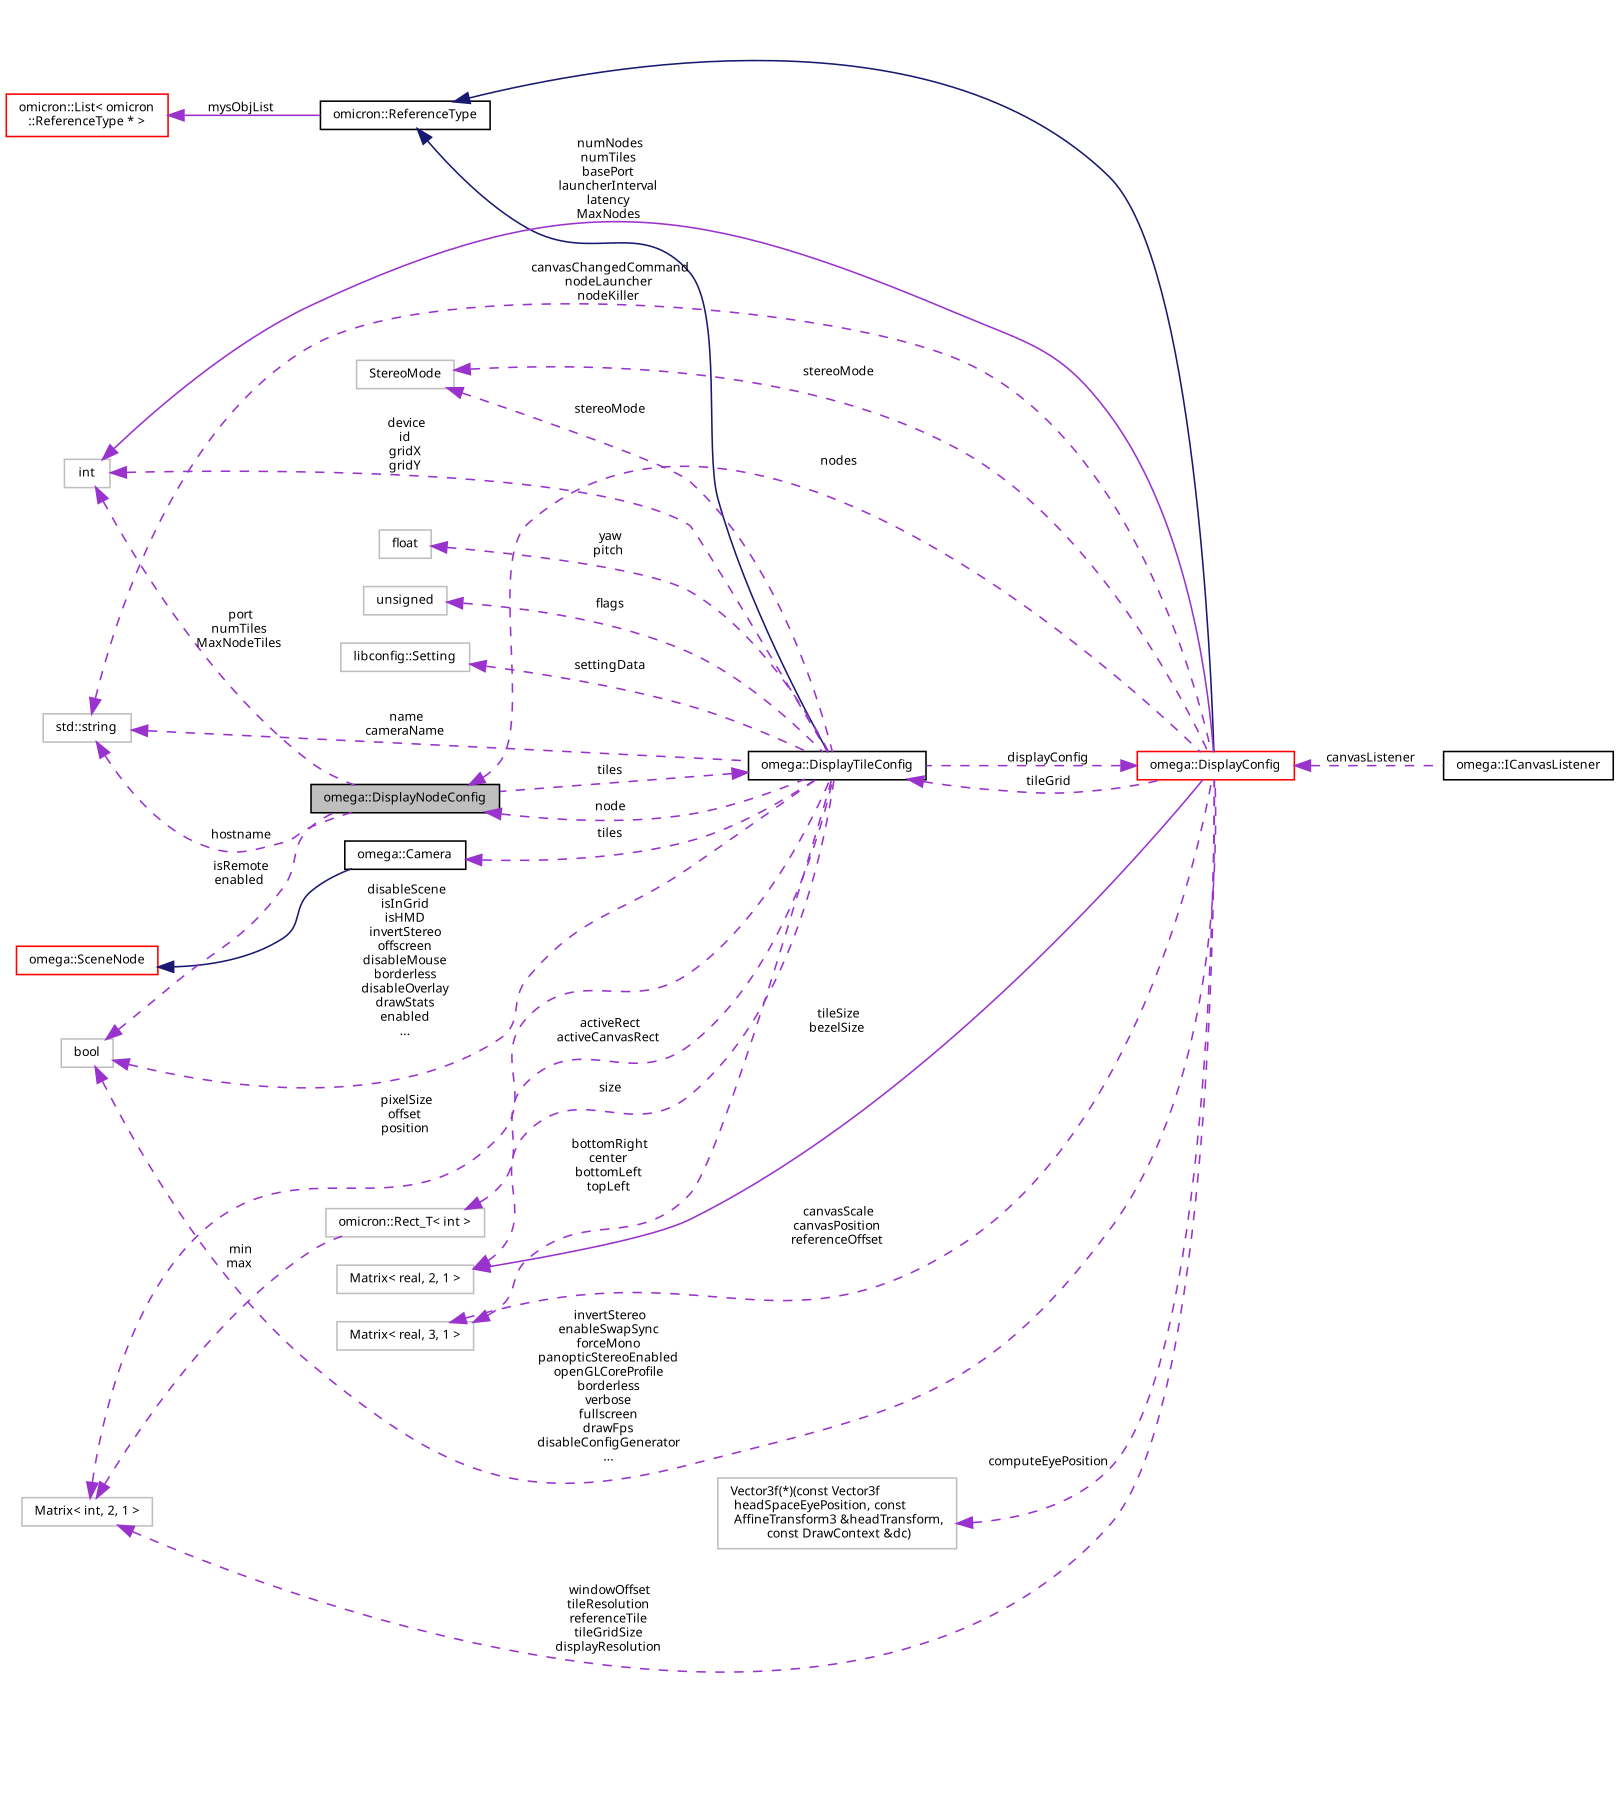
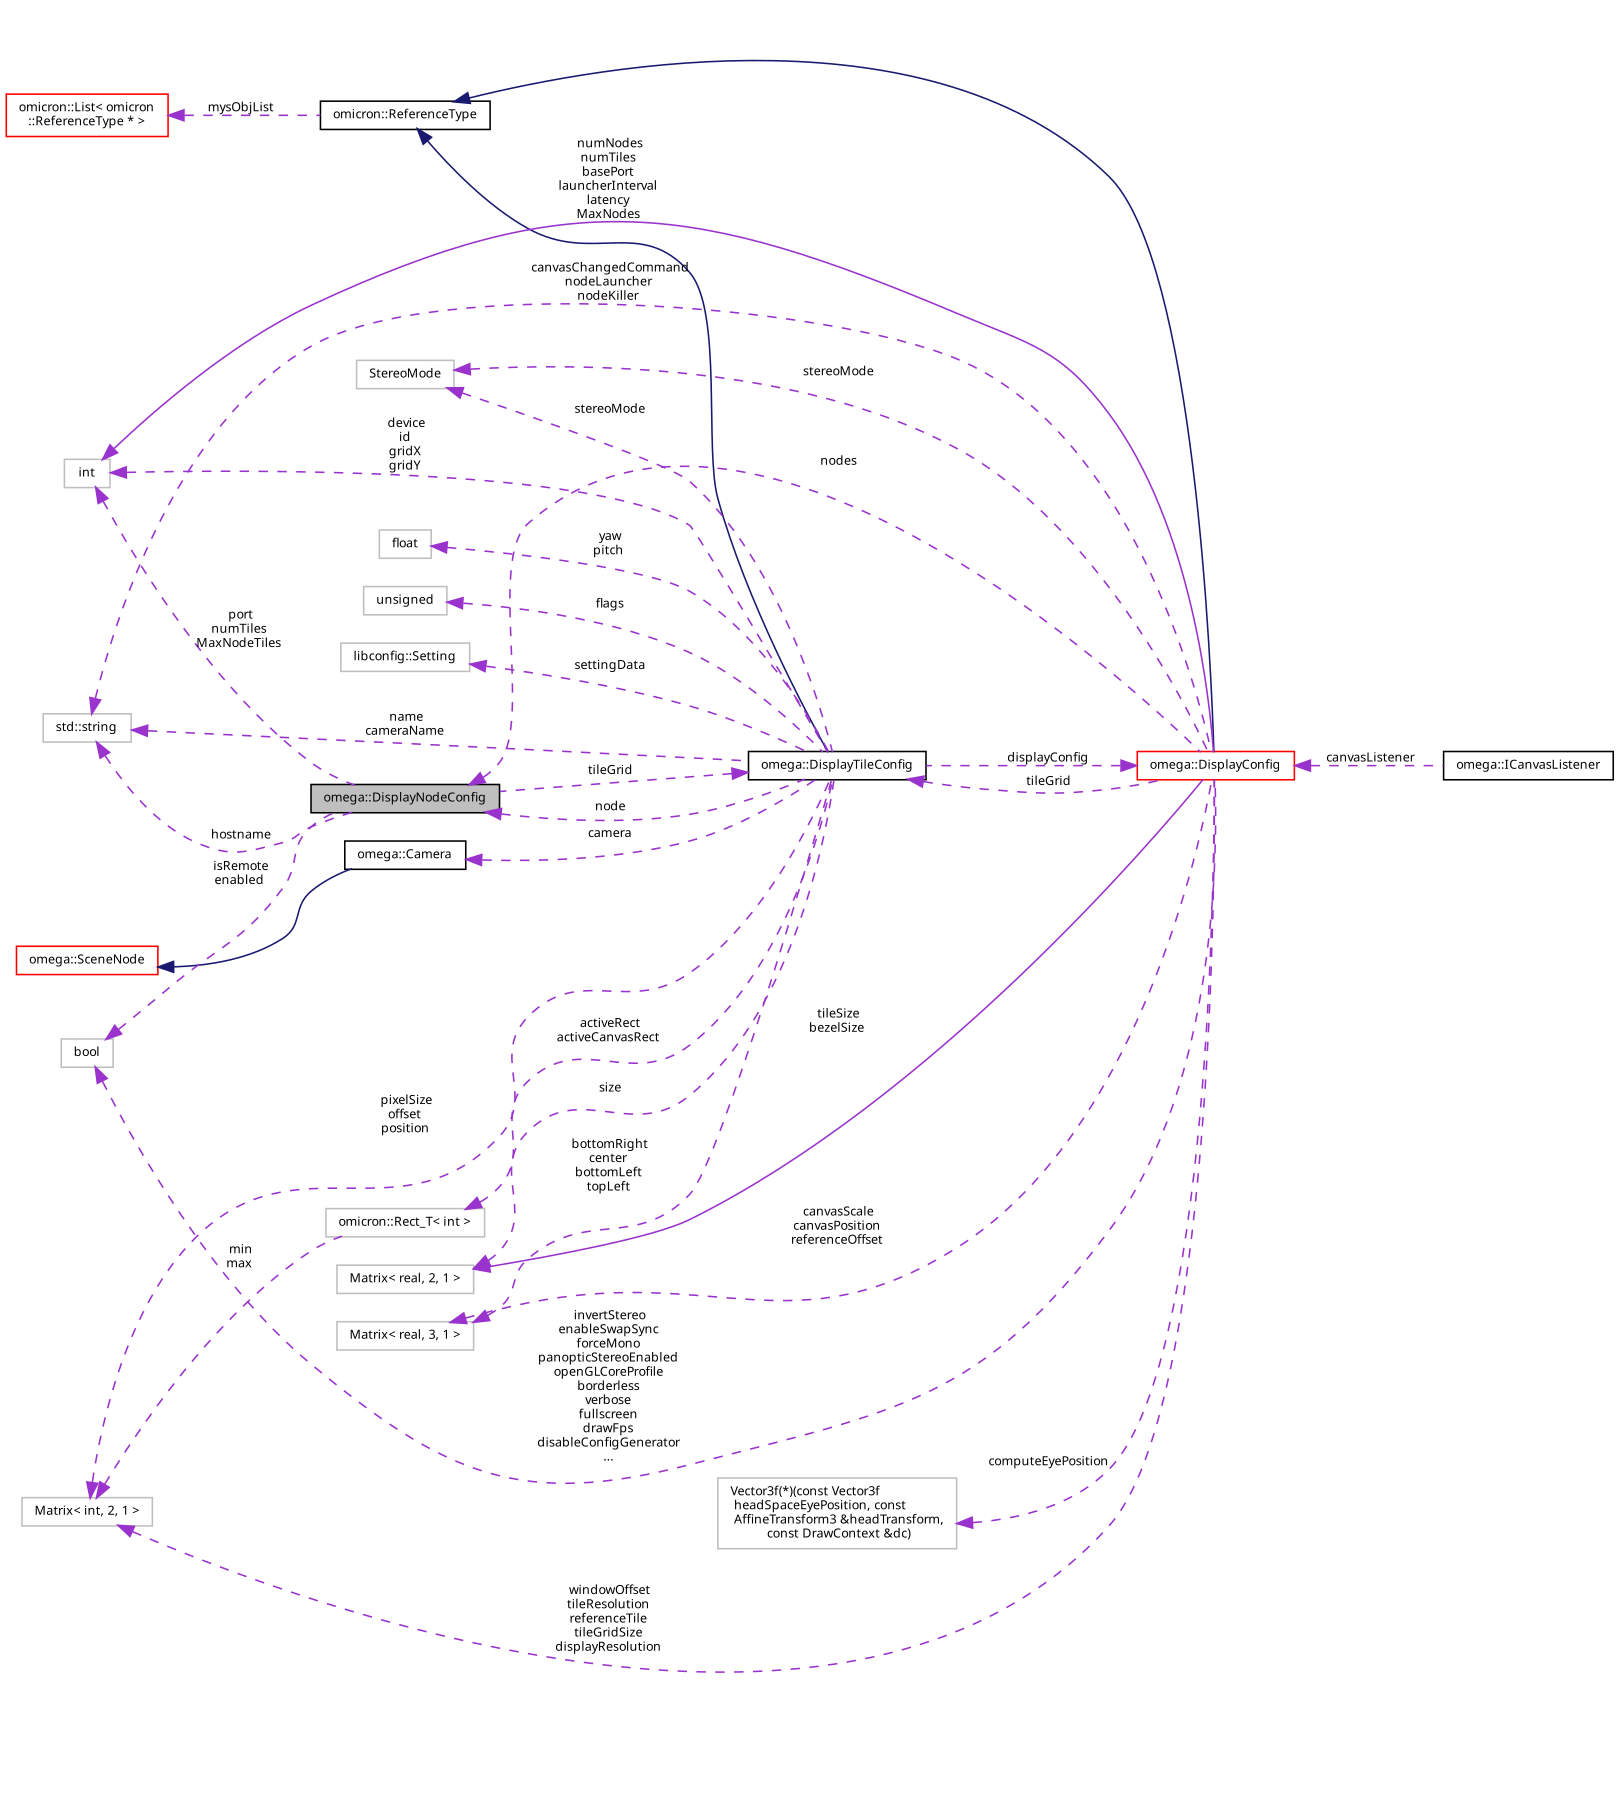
edge "omicron::ReferenceType" -> "omicron::List< omicron ::ReferenceType * >": style solid -> dashed
edge "omega::DisplayNodeConfig" -> "omega::DisplayTileConfig": label " tiles" -> " tileGrid"
edge "omega::DisplayTileConfig" -> "omega::Camera": label " tiles" -> " camera"
edge "omega::DisplayTileConfig" -> "bool": removed, label "disableScene isInGrid isHMD invertStereo offscreen disableMouse borderless disableOverlay drawStats enabled ..."
